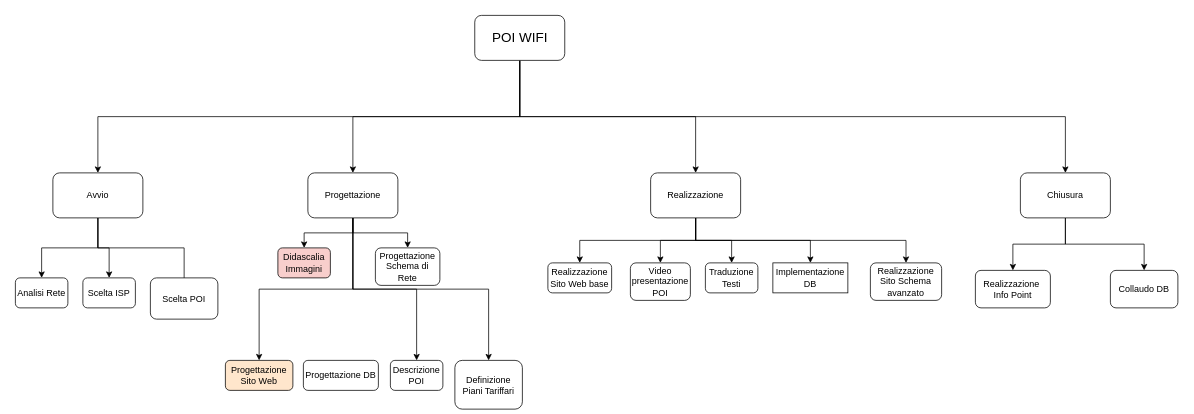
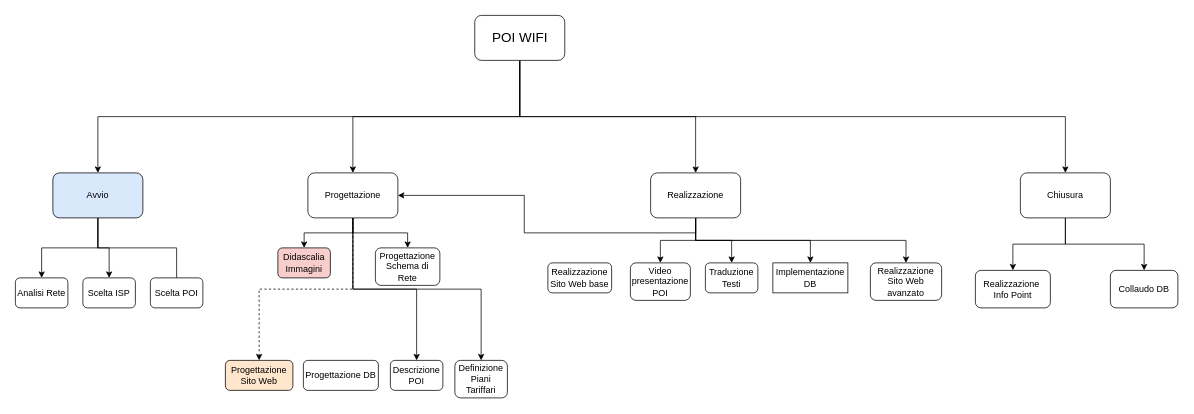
node "Avvio": fillcolor #ffffff -> #dae8fc
edge "Realizzazione" -> "Realizzazione Sito Web base": now "Realizzazione" -> "Progettazione"
node "Realizzazione Sito Schema avanzato": label "Realizzazione Sito Schema avanzato" -> "Realizzazione Sito Web avanzato"
edge "Progettazione" -> "Progettazione Sito Web": style solid -> dashed
node "Scelta POI": size 68x41 -> 53x30
node "Definizione Piani Tariffari": size 68x49 -> 53x38
